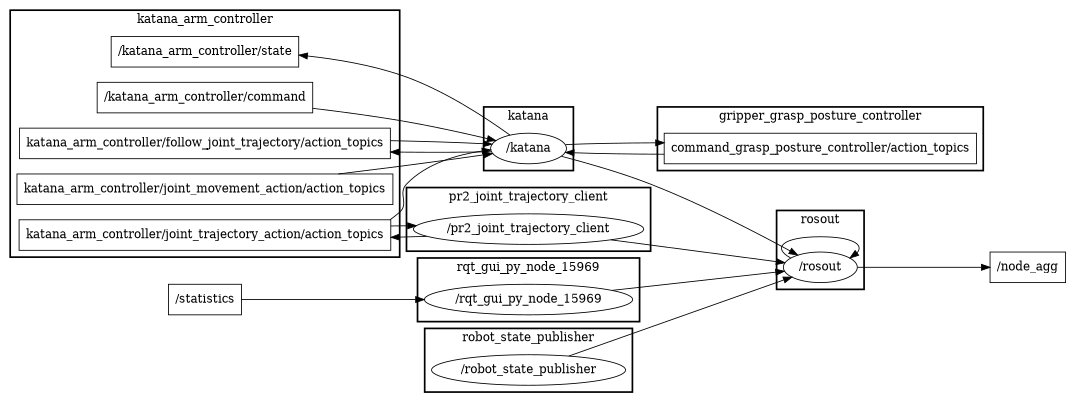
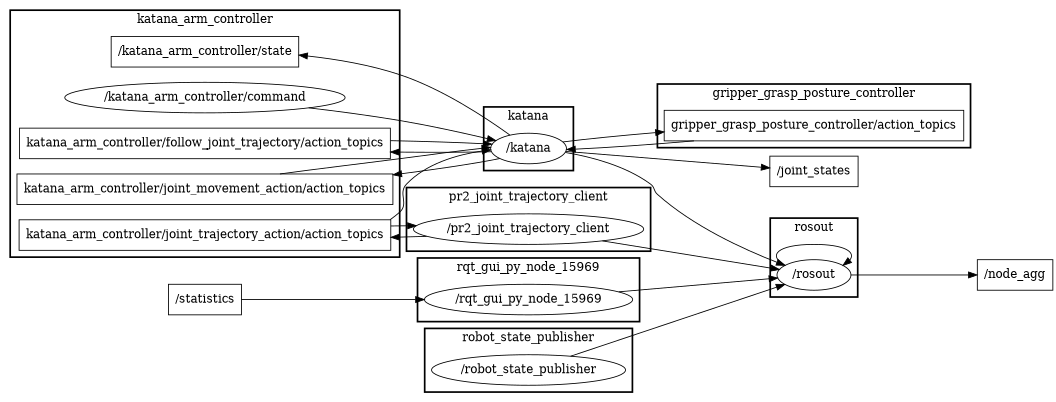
node "/katana_arm_controller/command": shape box -> ellipse
node "command_grasp_posture_controller/action_topics": label "command_grasp_posture_controller/action_topics" -> "gripper_grasp_posture_controller/action_topics"
edge "/katana" -> "katana_arm_controller/joint_movement_action/action_topics": added
node "/joint_states": added
